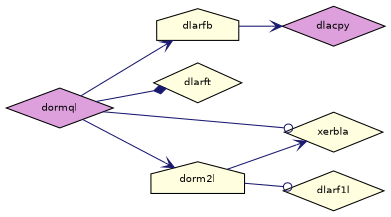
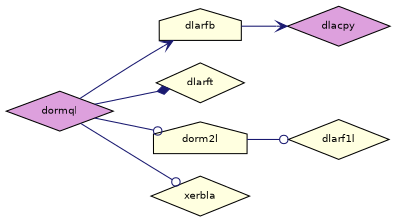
edge "dormql" -> "dorm2l": arrowhead vee -> odot
edge "dorm2l" -> "xerbla": removed
